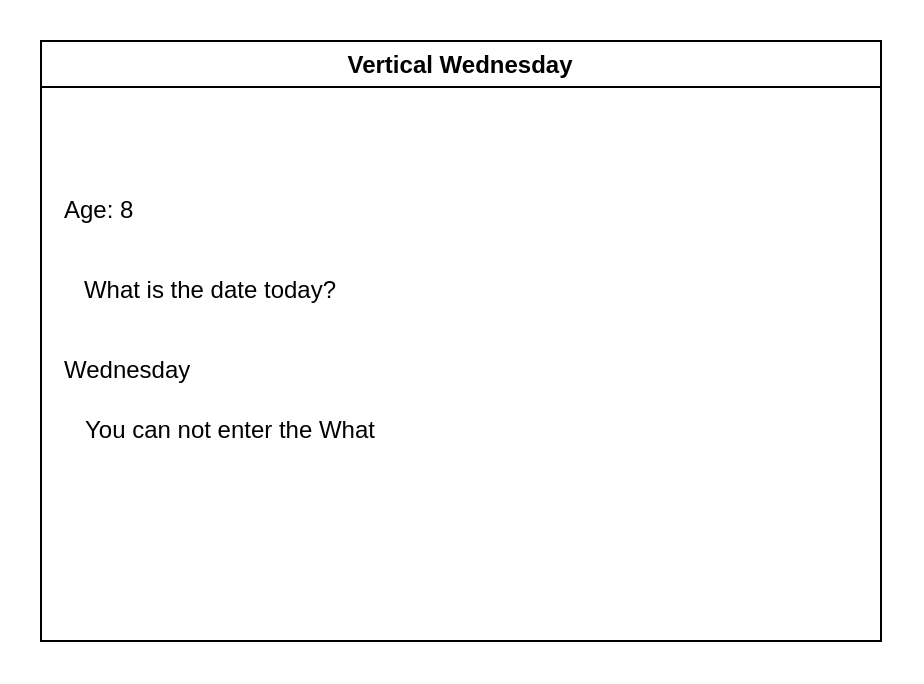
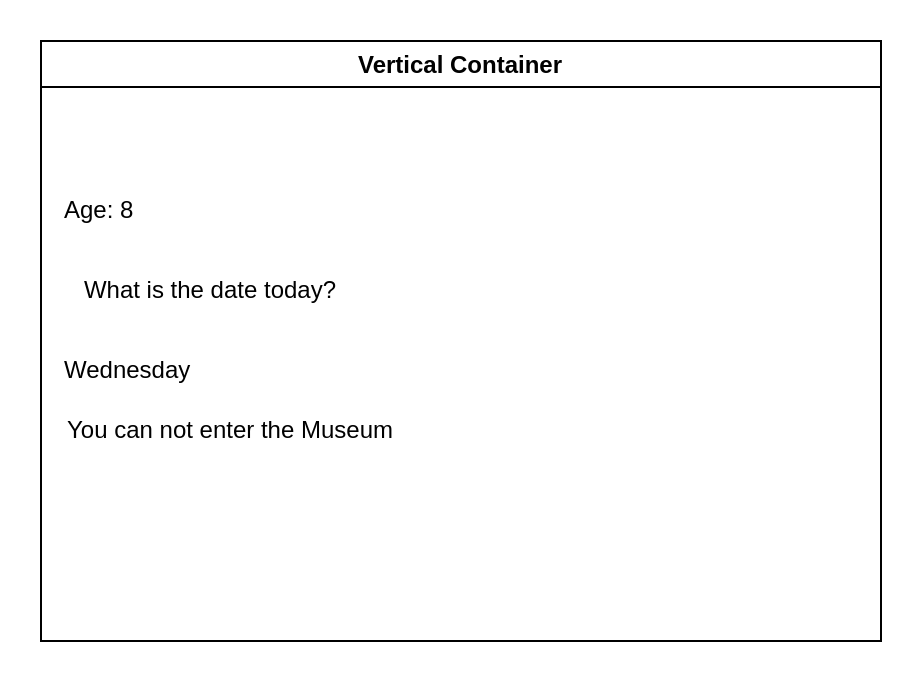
node "Vertical Wednesday": label "Vertical Wednesday" -> "Vertical Container"
node "You can not enter the What": label "You can not enter the What" -> "You can not enter the Museum"
